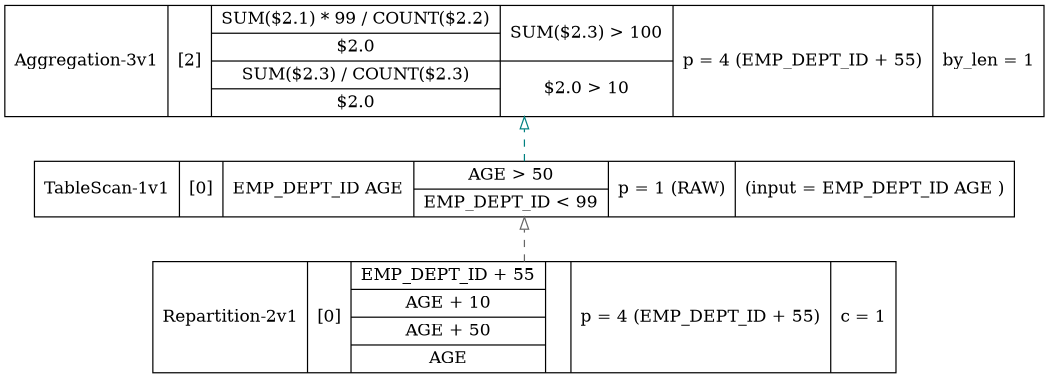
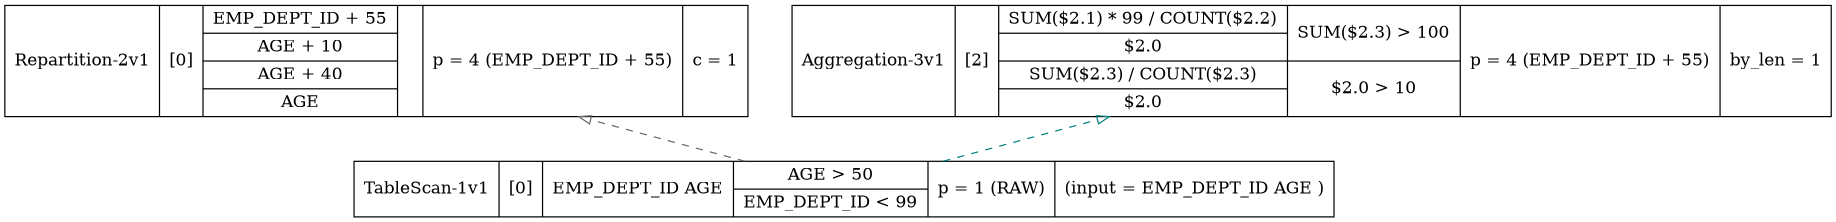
edge "Repartition-2v1" -> "TableScan-1v1": reversed
node "Repartition-2v1": text "AGE + 50" -> "AGE + 40"
